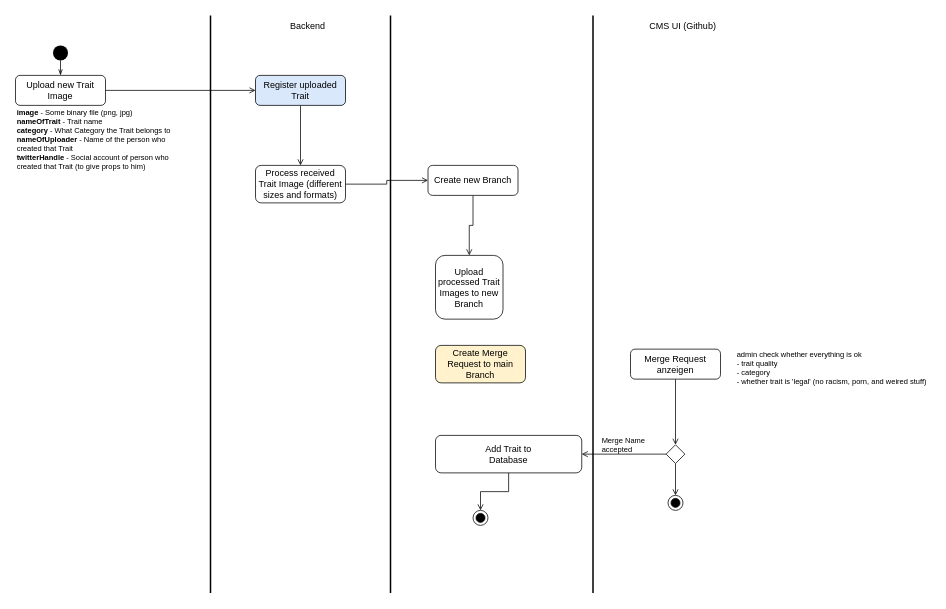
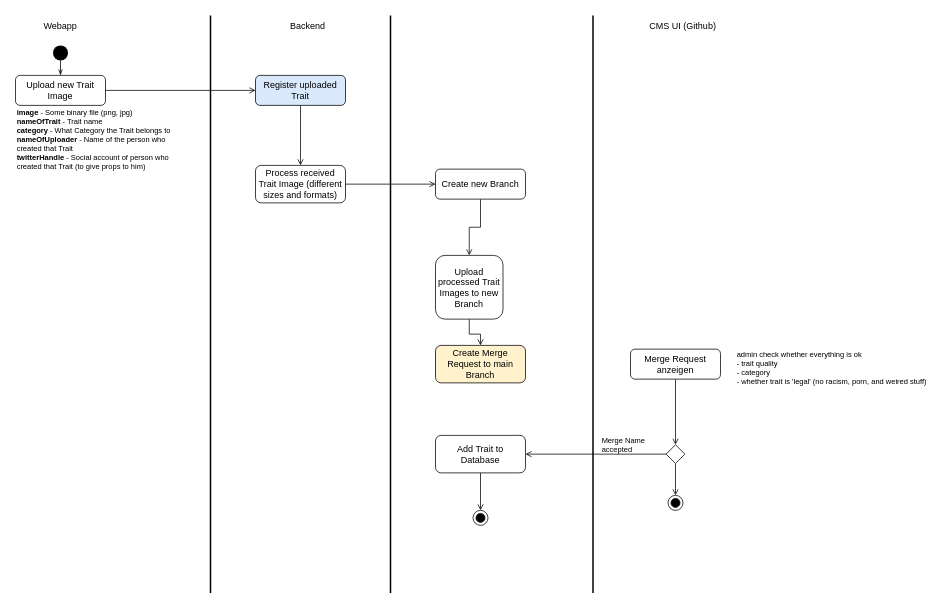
node "Webapp": added
node "Create new Branch": moved (473, 180) -> (480, 184)
edge "Upload processed Trait Images to new Branch" -> "Create Merge Request to main Branch": added
node "Add Trait to Database": size 146x38 -> 90x38
